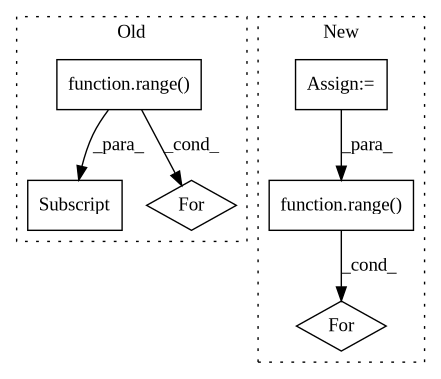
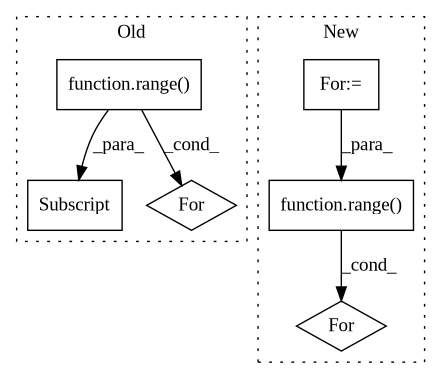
node "Assign:=": label "Assign:=" -> "For:="
